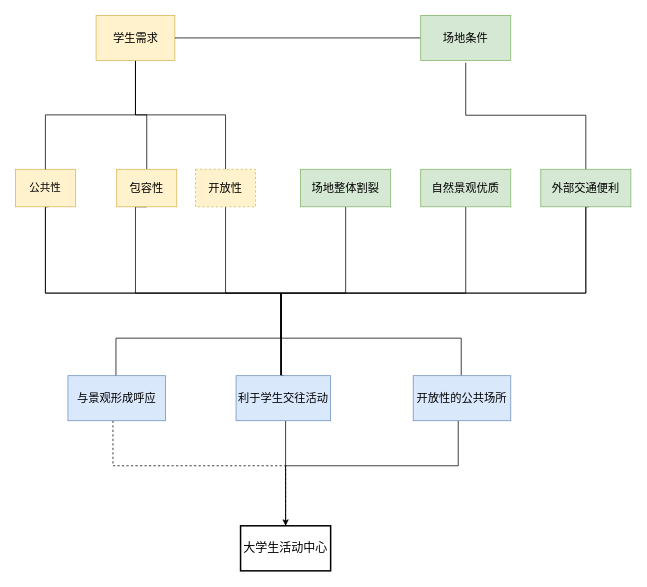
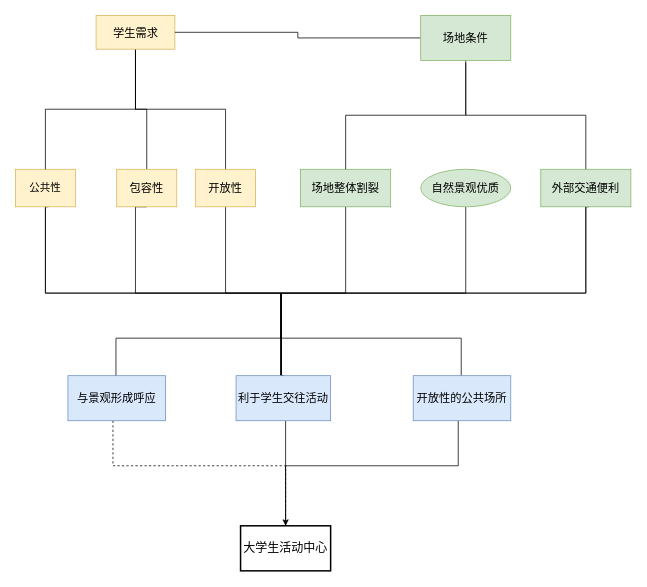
node "学生需求": size 79x45 -> 79x34
edge "场地条件" -- "场地整体割裂": added
node "开放性": style dashed -> solid
node "自然景观优质": shape rectangle -> ellipse
